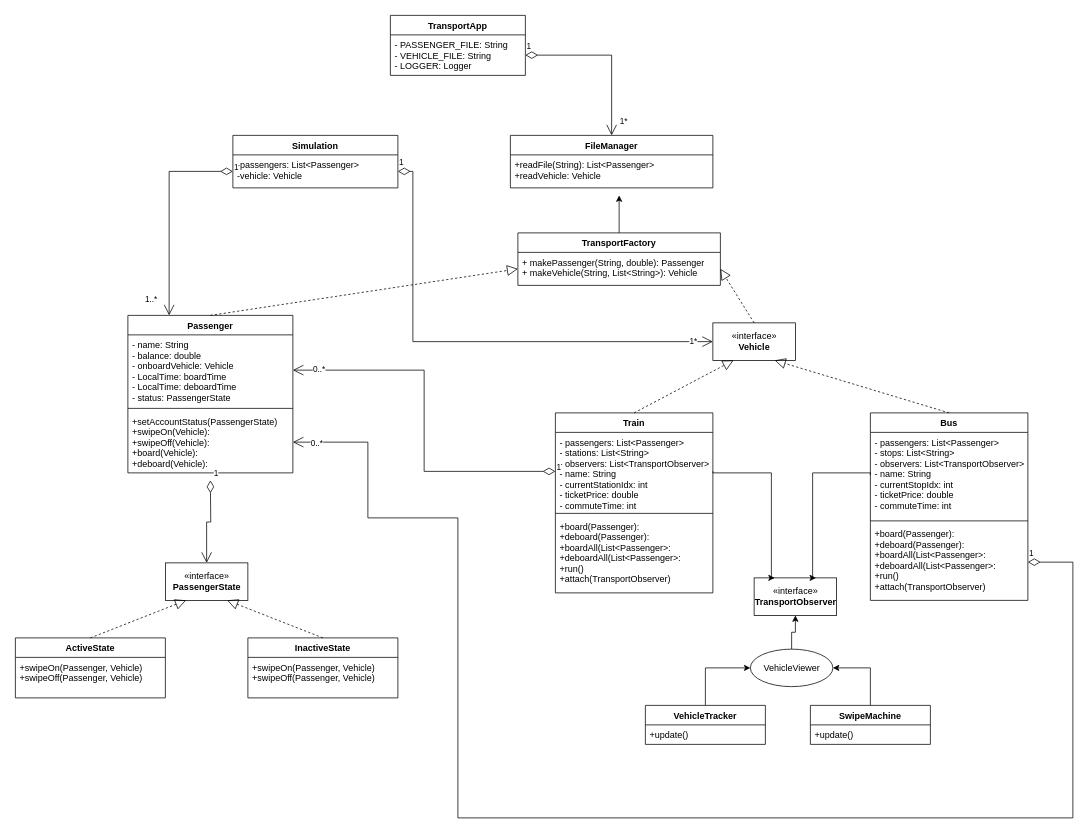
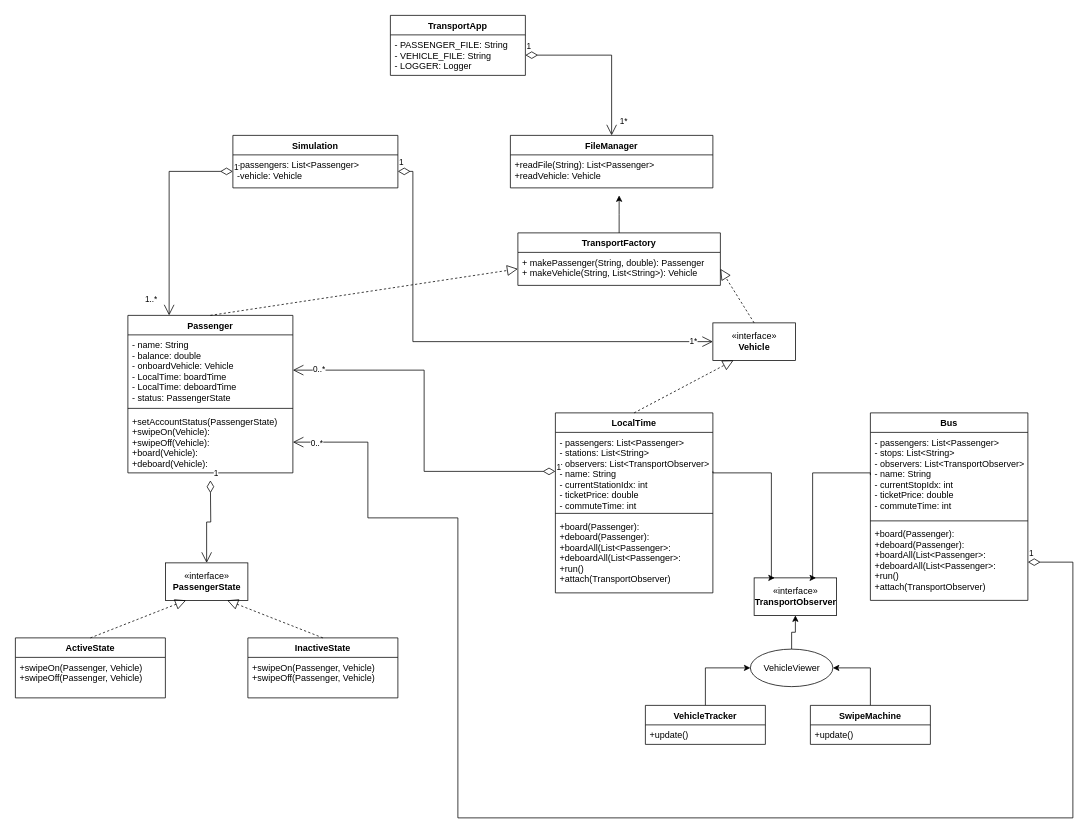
edge "Bus" -> "«interface» Vehicle": removed
node "Train": label "Train" -> "LocalTime"
